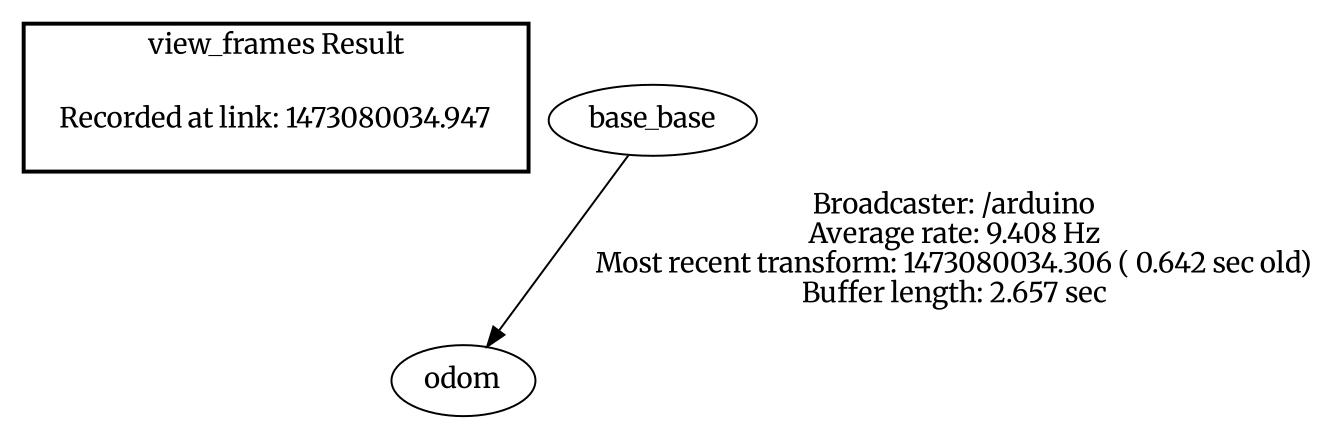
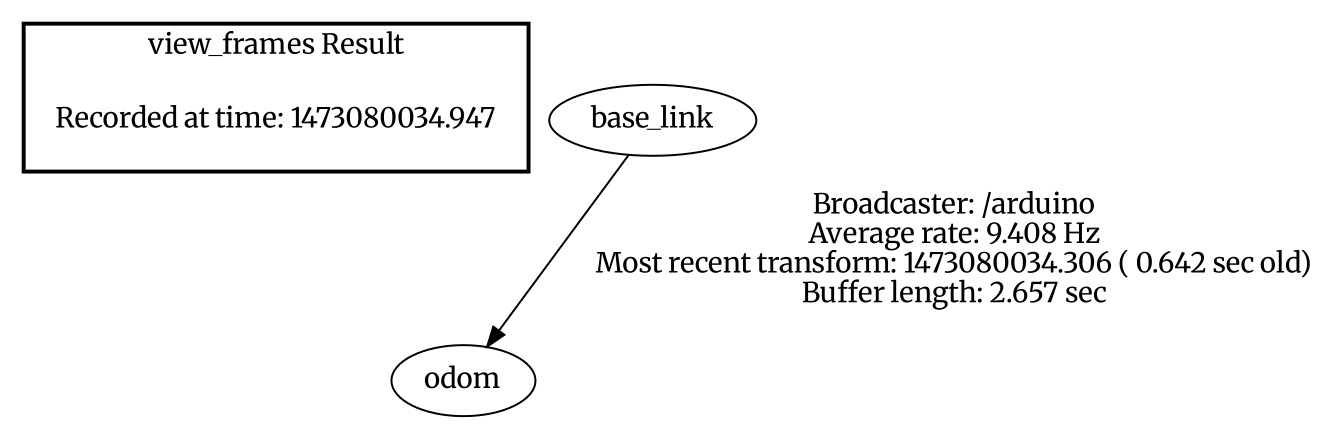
node "Recorded at link: 1473080034.947": label "Recorded at link: 1473080034.947" -> "Recorded at time: 1473080034.947"
node "base_base": label "base_base" -> "base_link"
